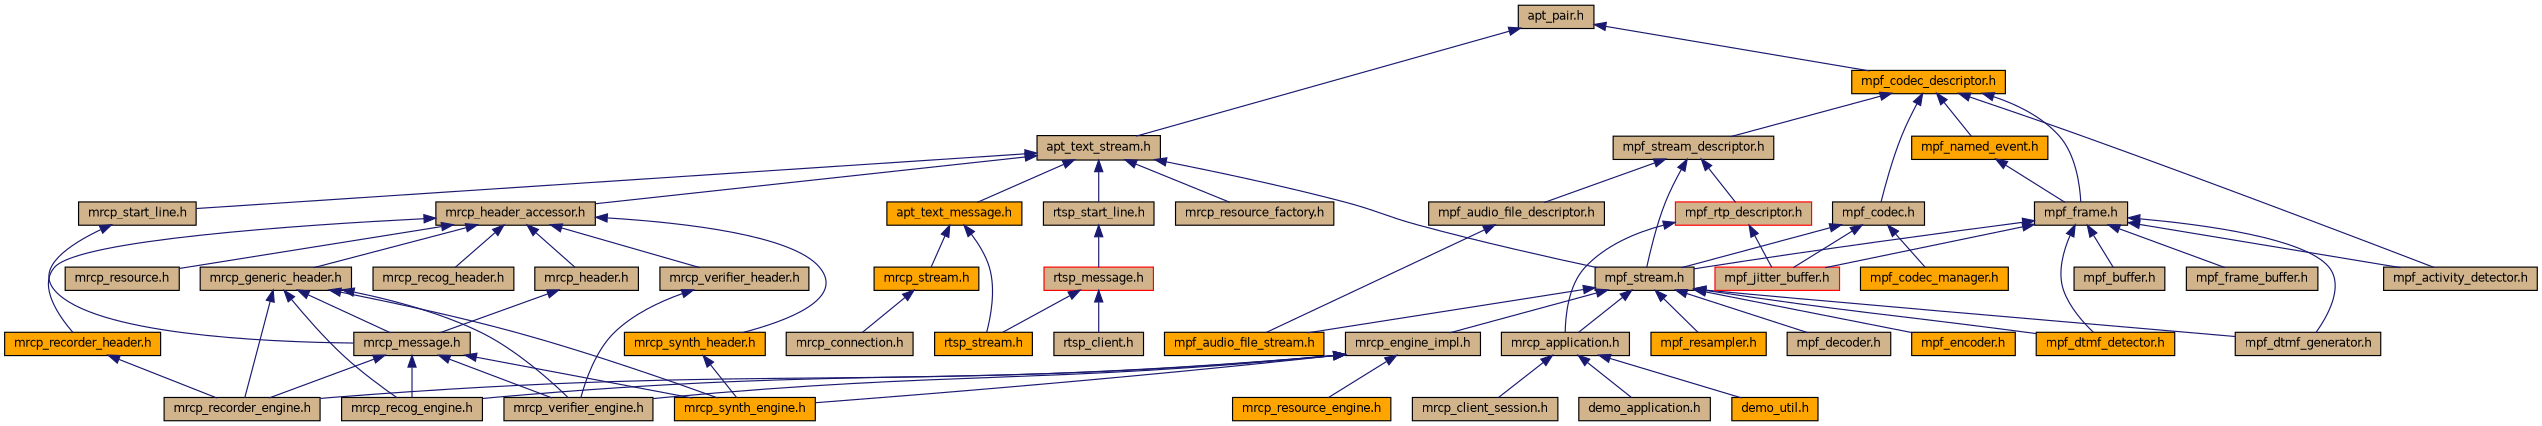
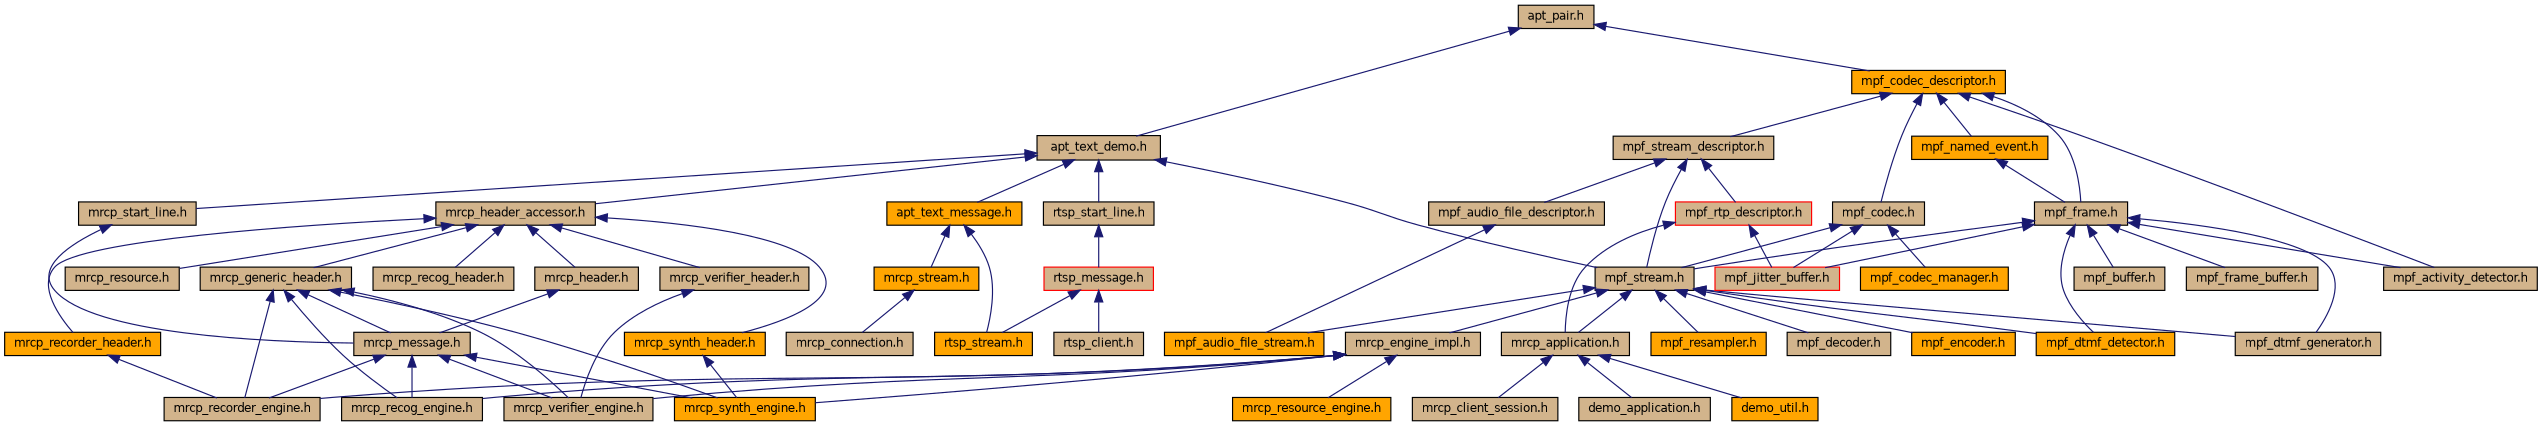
node "apt_text_stream.h": label "apt_text_stream.h" -> "apt_text_demo.h"
node "mrcp_resource_factory.h": removed
